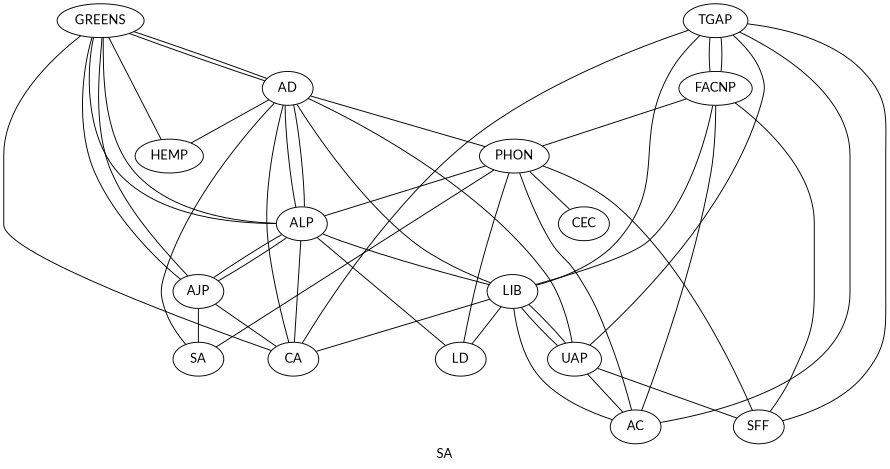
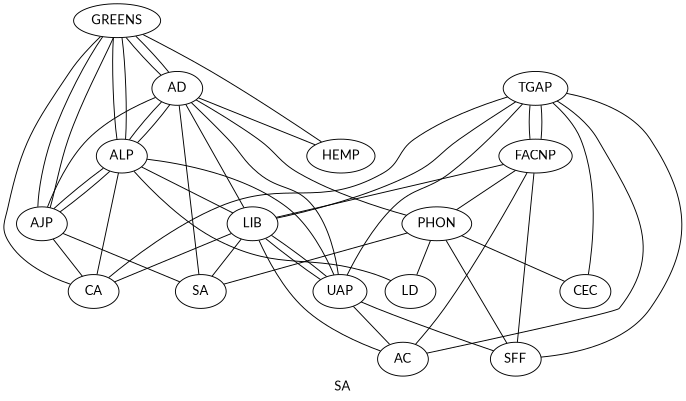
edge "TGAP" -- "CEC": added
edge "PHON" -- "ALP": now "UAP" -- "ALP"
edge "AD" -- "CA": now "AD" -- "AJP"
edge "PHON" -- "AC": removed
edge "LIB" -- "LD": now "LIB" -- "SA"
